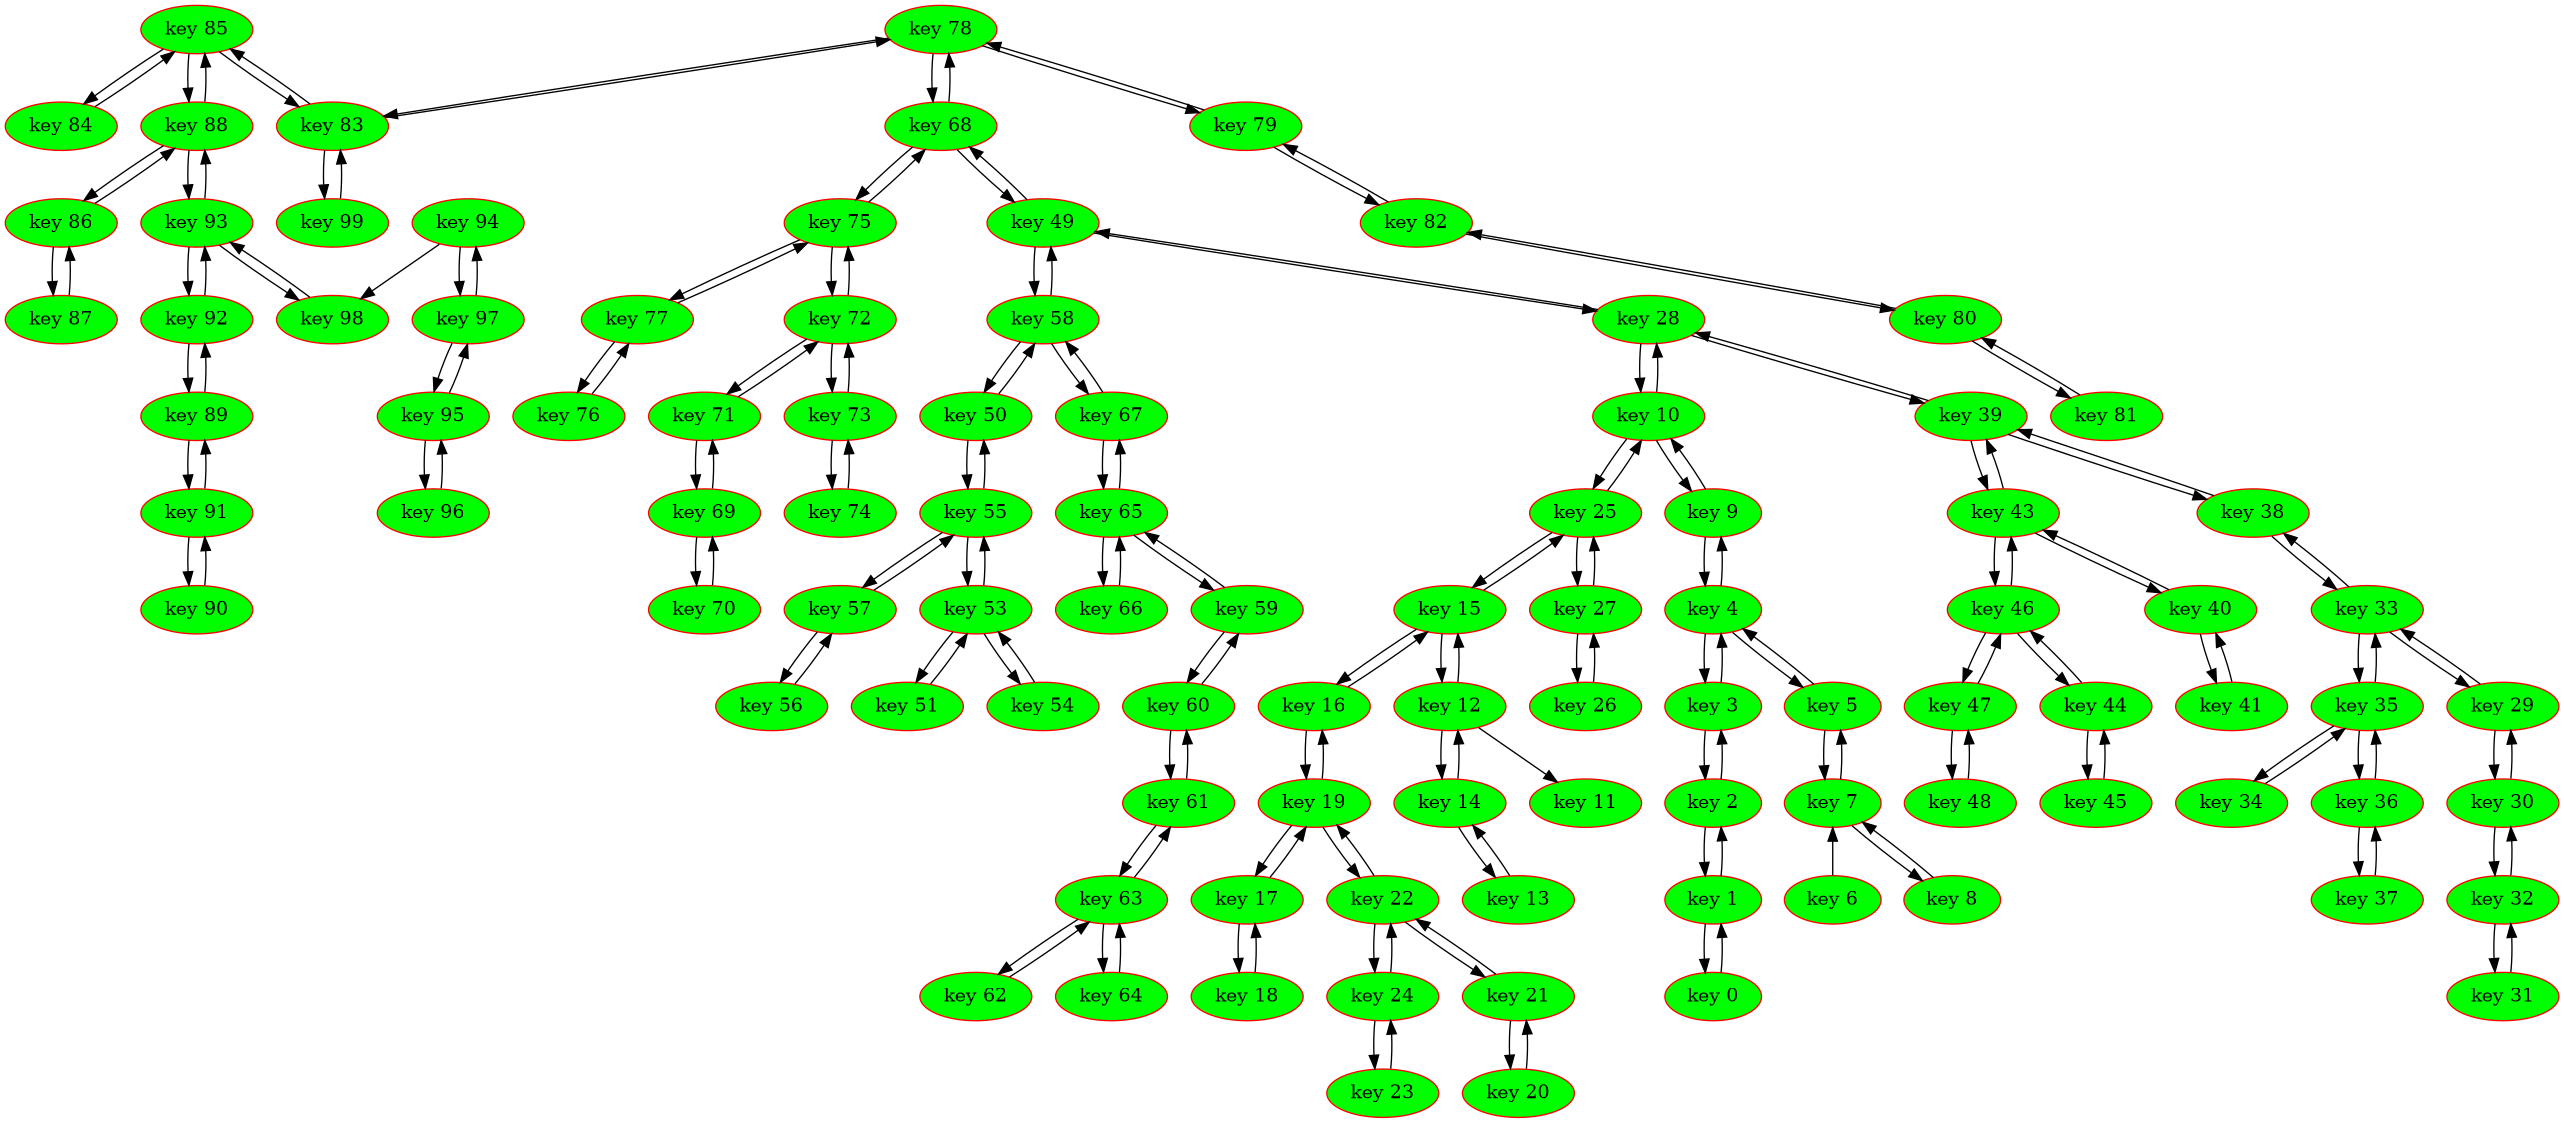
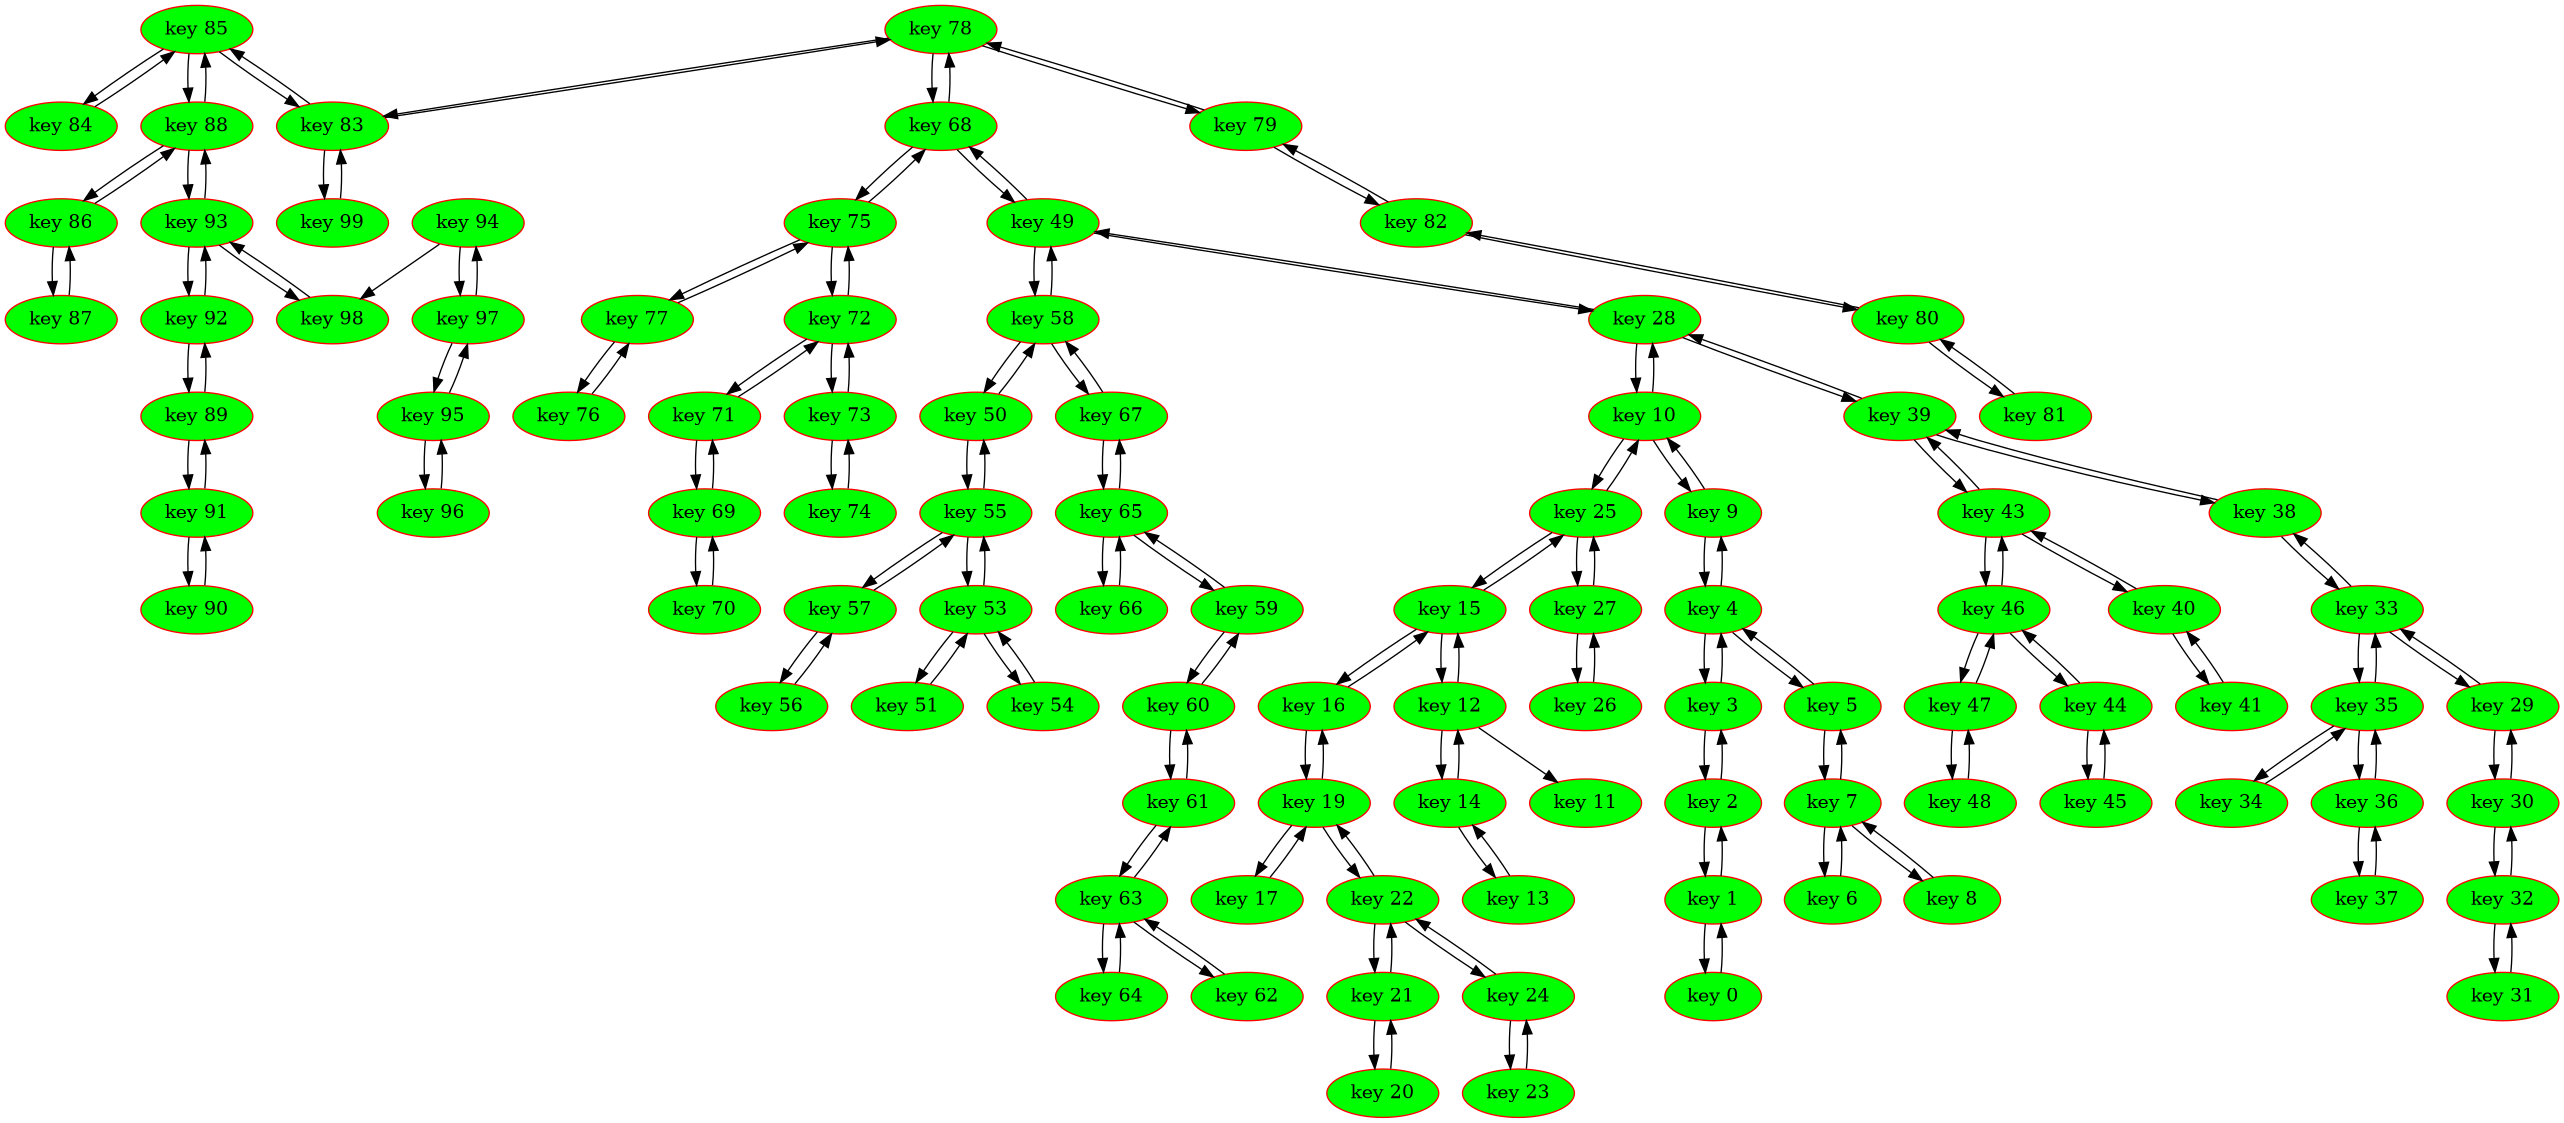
edge "key 7" -> "key 6": added
node "key 18": removed
